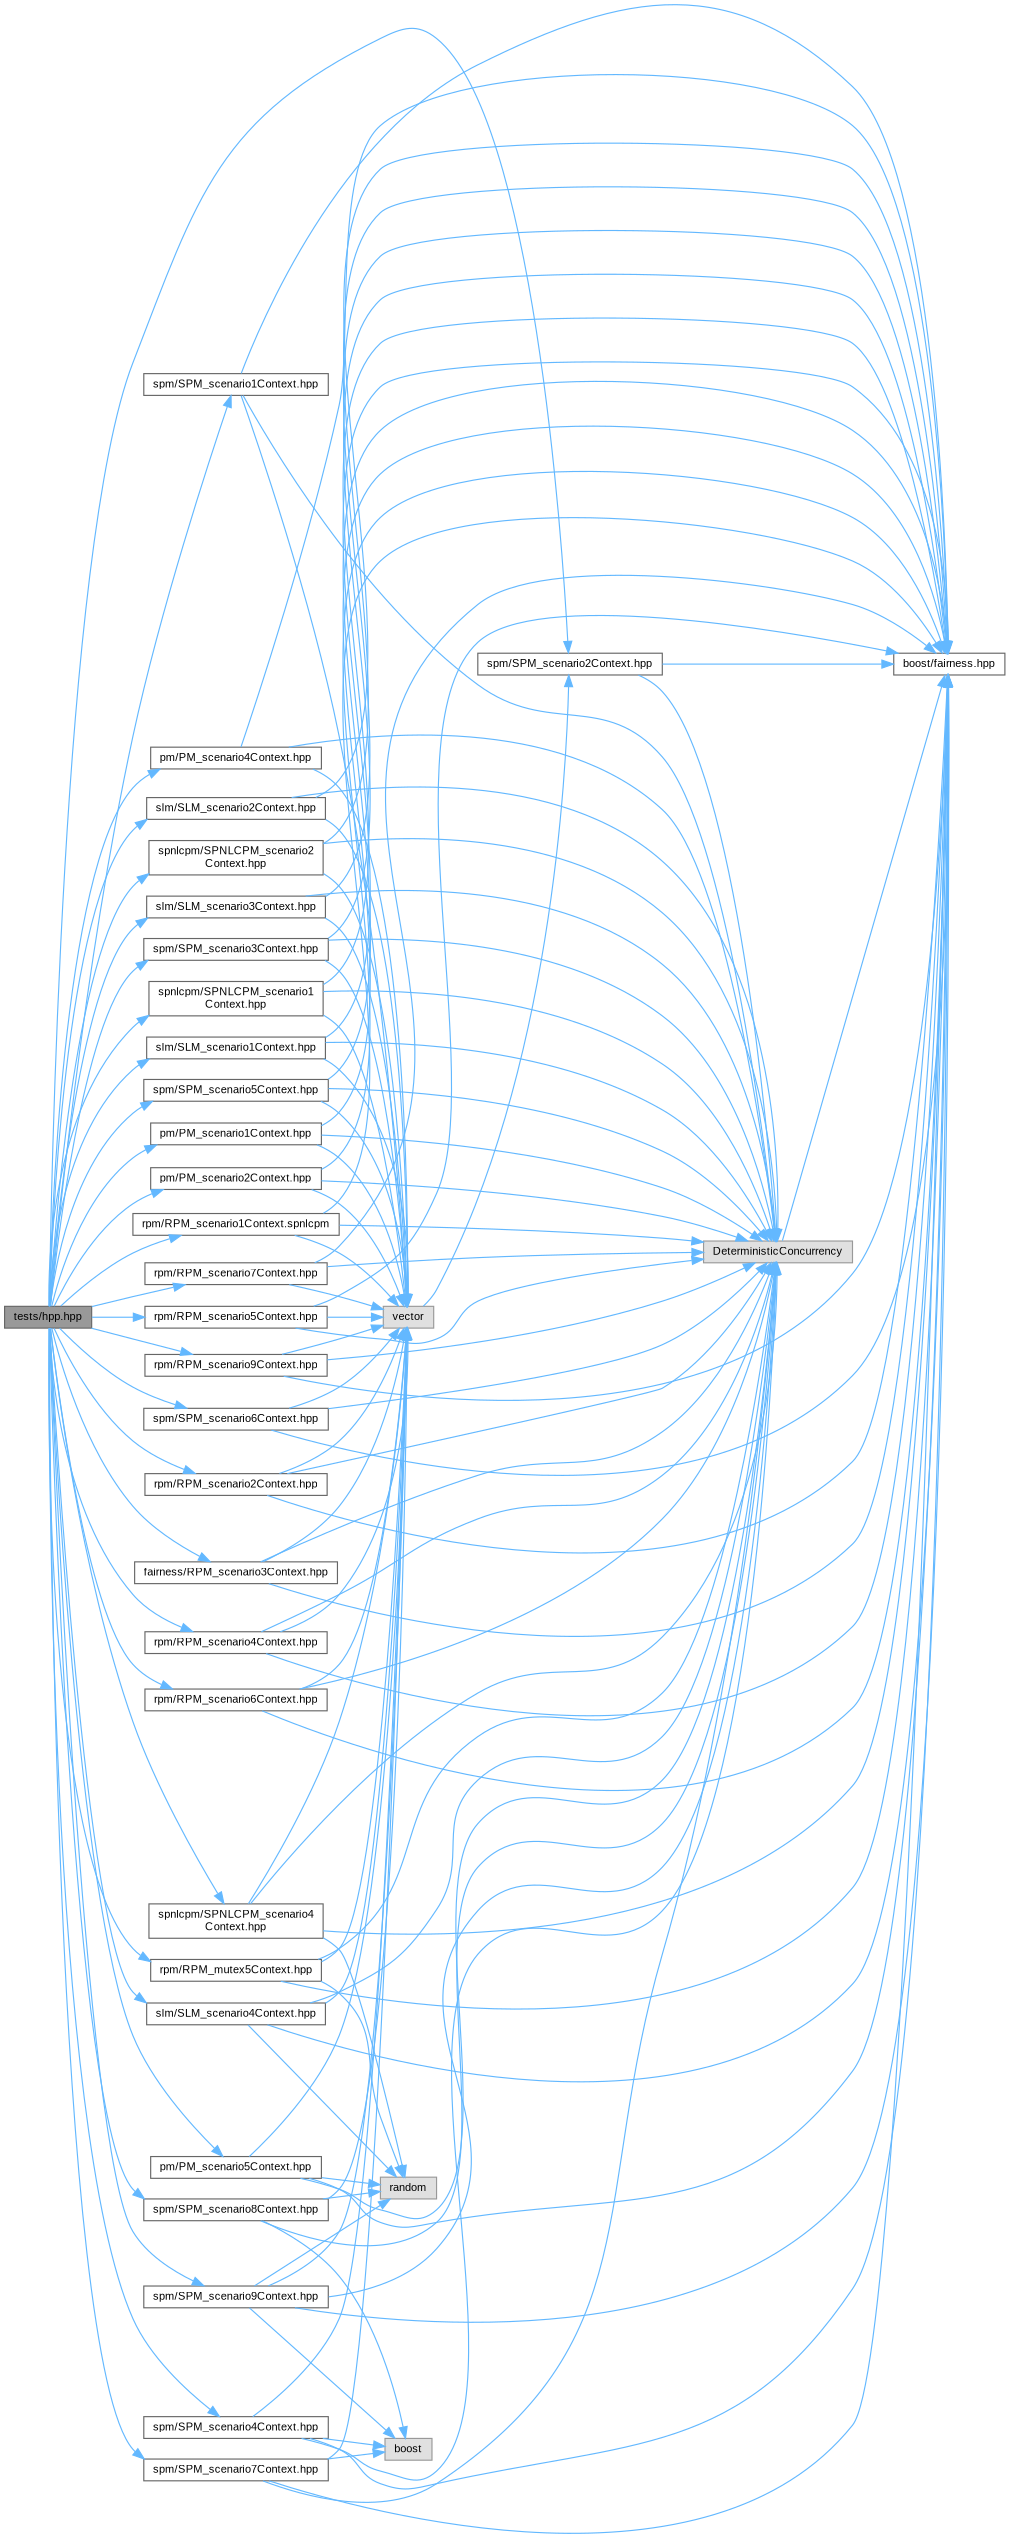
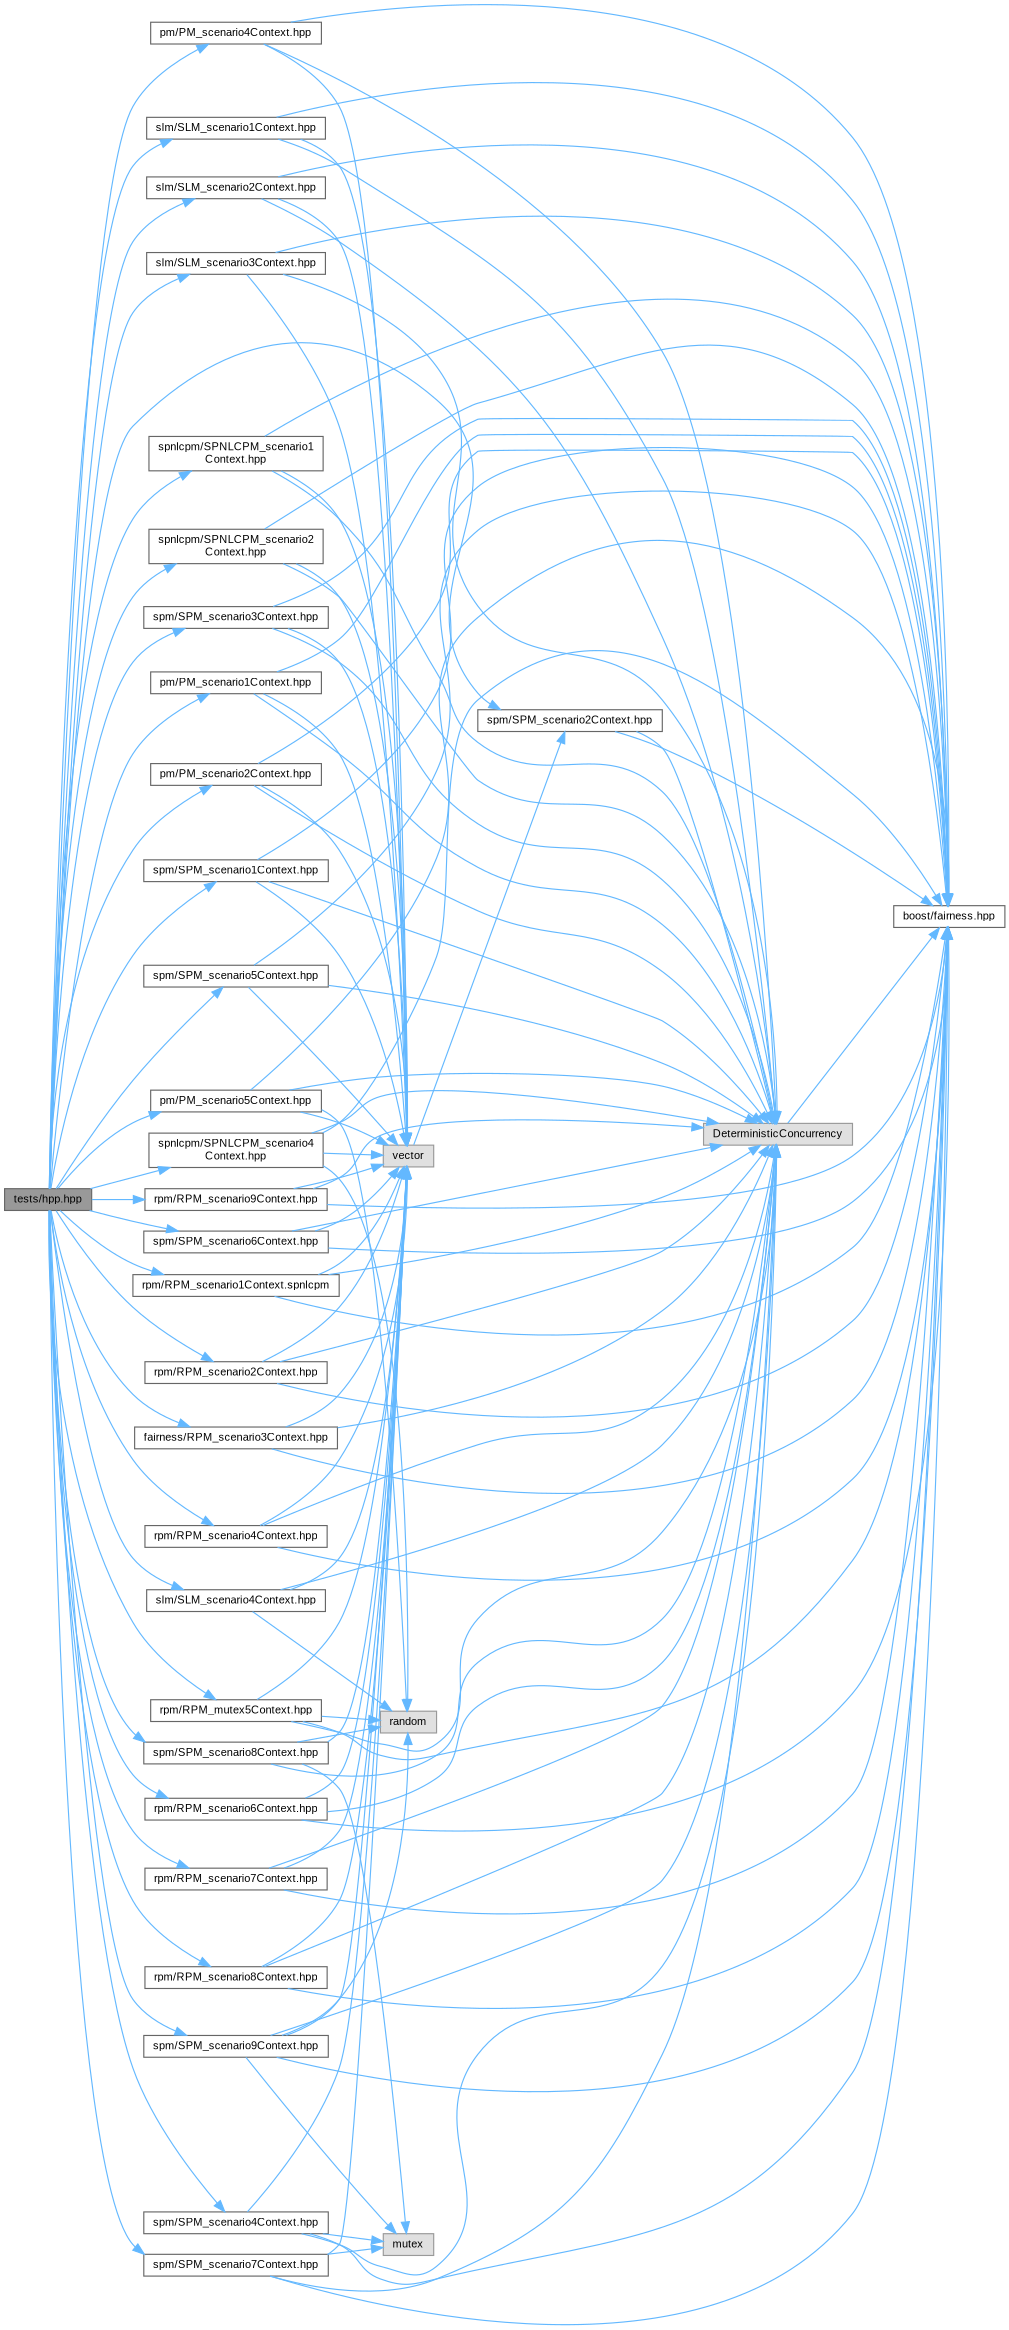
node "rpm/RPM_scenario5Context.hpp": label "rpm/RPM_scenario5Context.hpp" -> "rpm/RPM_scenario8Context.hpp"
edge "slm/SLM_scenario4Context.hpp" -> "boost/fairness.hpp": removed
node "boost": label "boost" -> "mutex"
